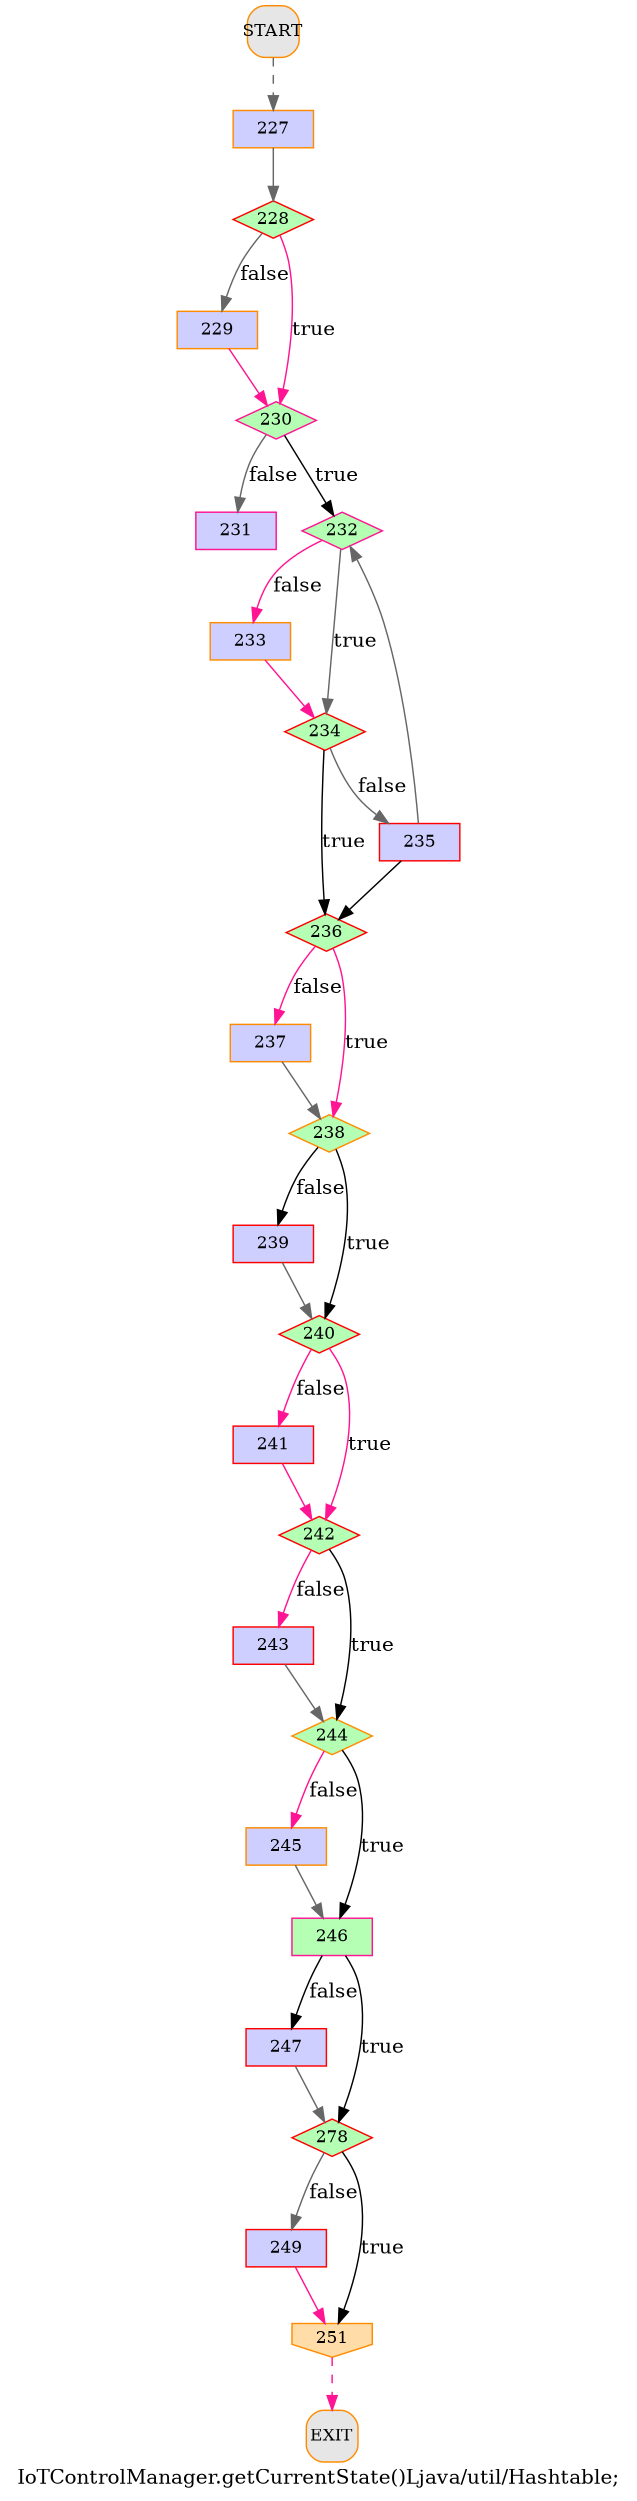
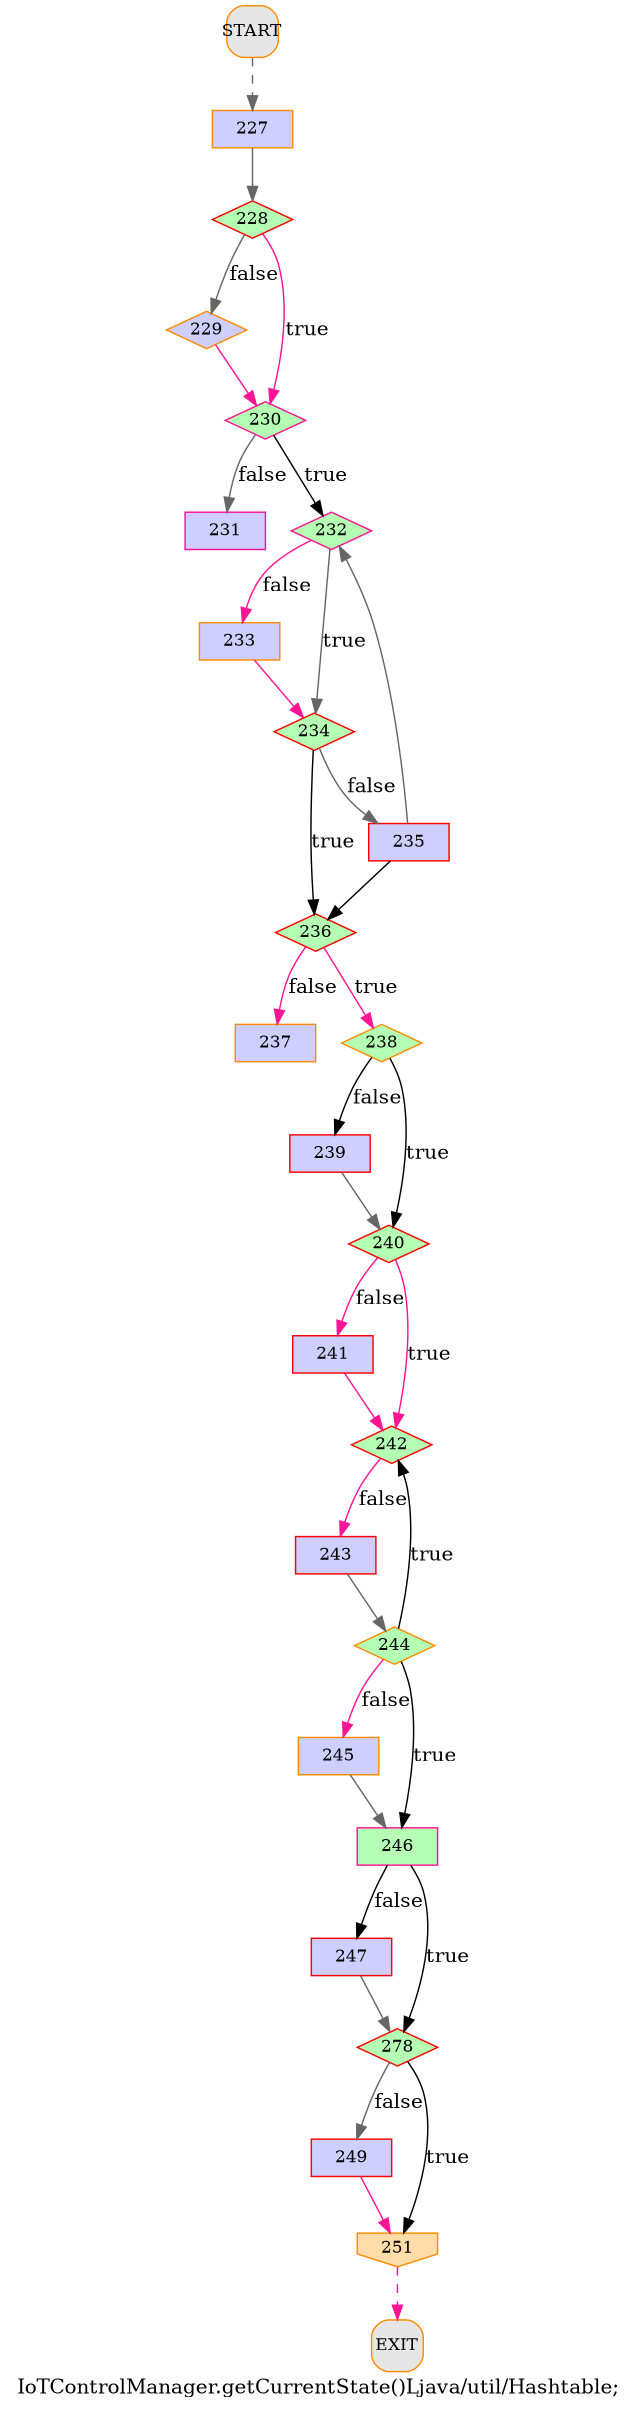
node "229": shape box -> diamond
edge "237" -> "238": removed
edge "242" -> "244": reversed
